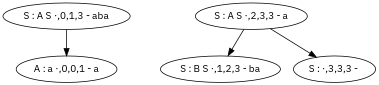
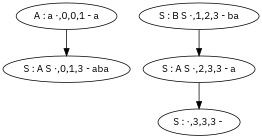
edge "S : A S ∙,0,1,3 - aba" -> "A : a ∙,0,0,1 - a": reversed
edge "S : A S ∙,2,3,3 - a" -> "S : B S ∙,1,2,3 - ba": reversed
